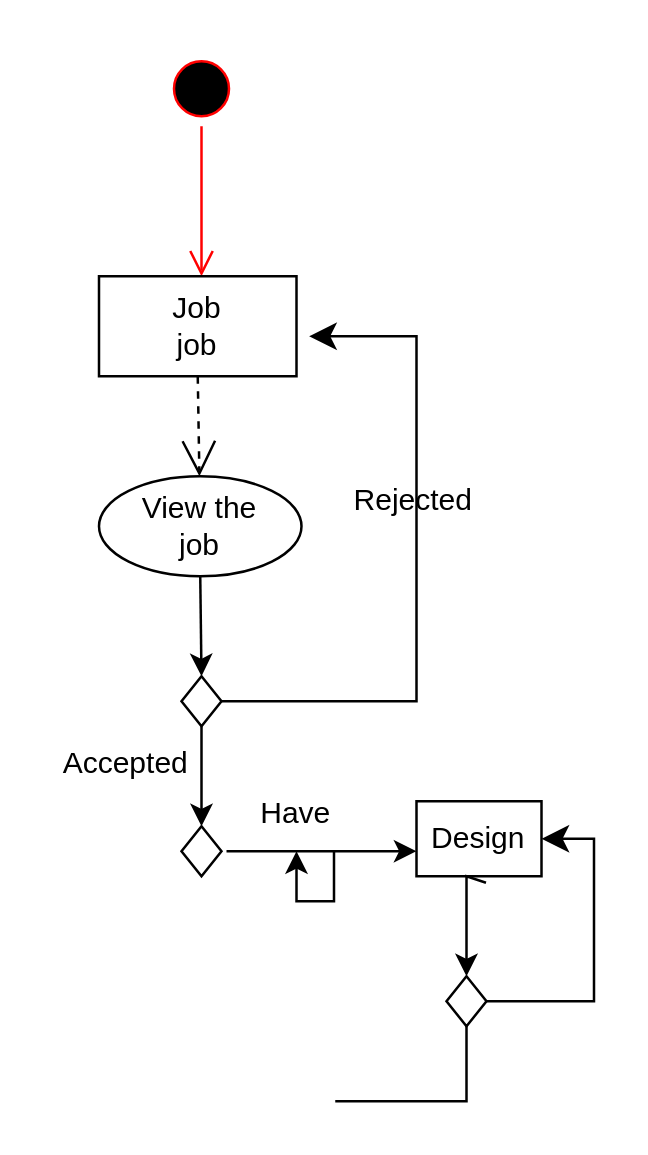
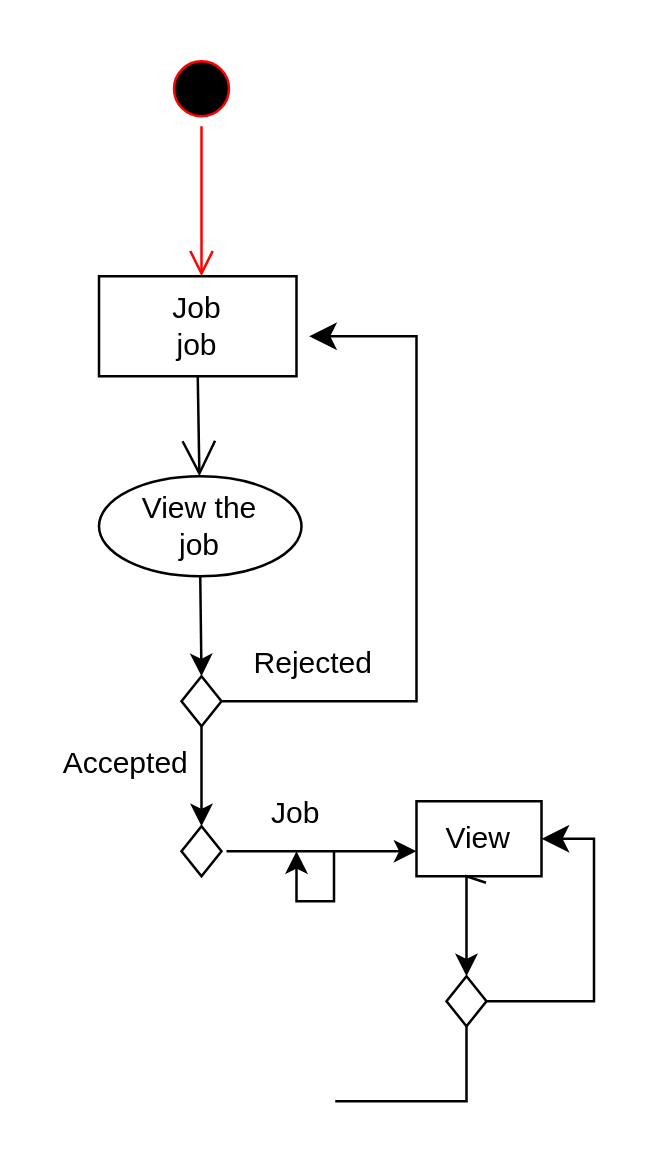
edge "Job job" -> "View the job": style dashed -> solid
node "Rejected": moved (414, 501) -> (314, 664)
node "Have": label "Have" -> "Job"
node "Design": label "Design" -> "View"
